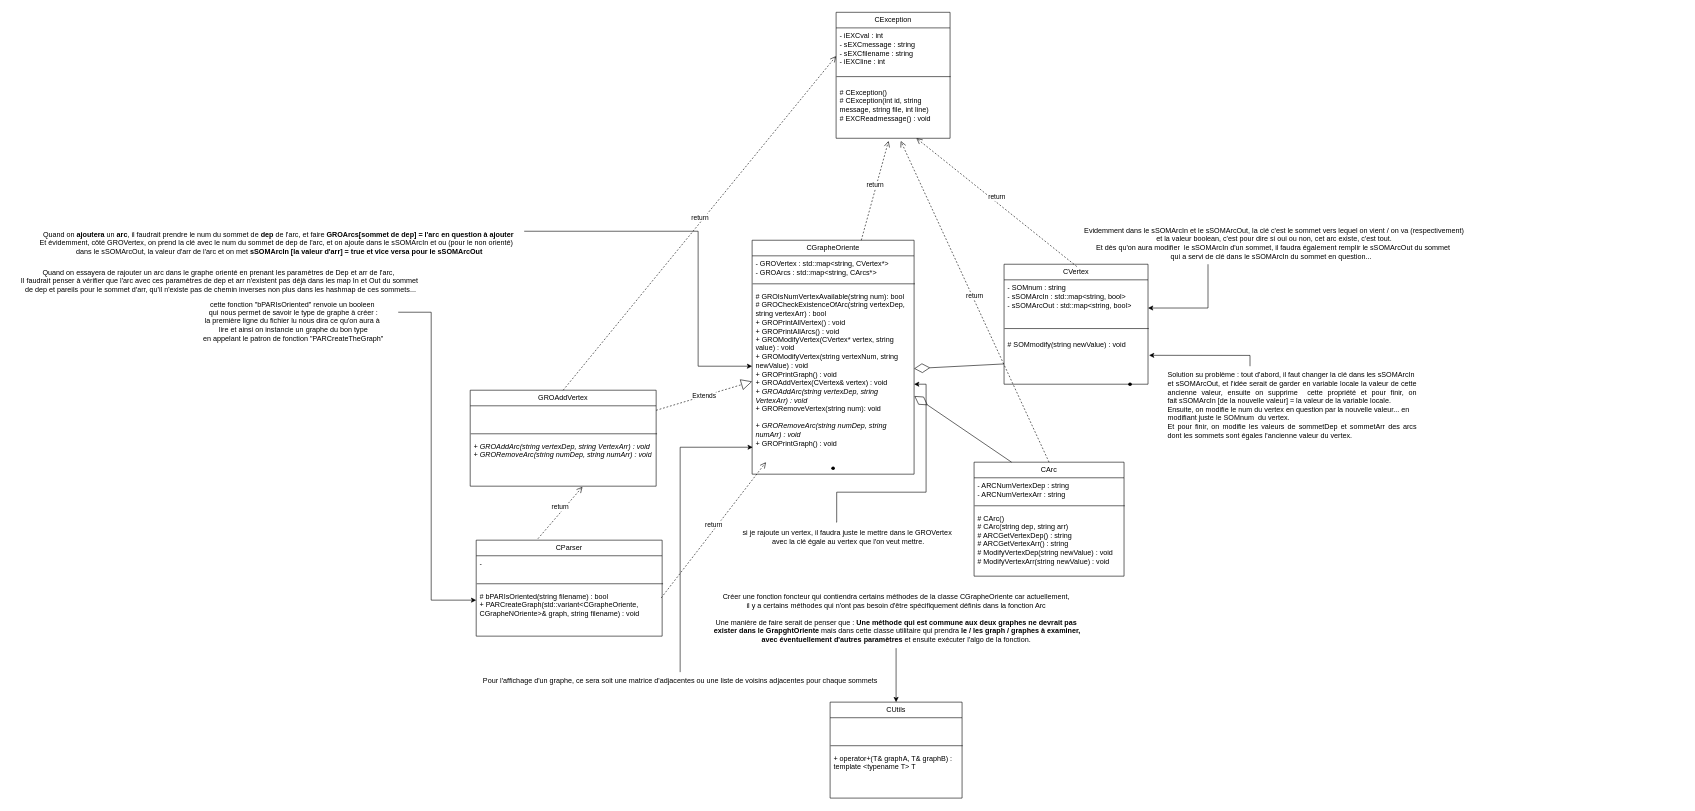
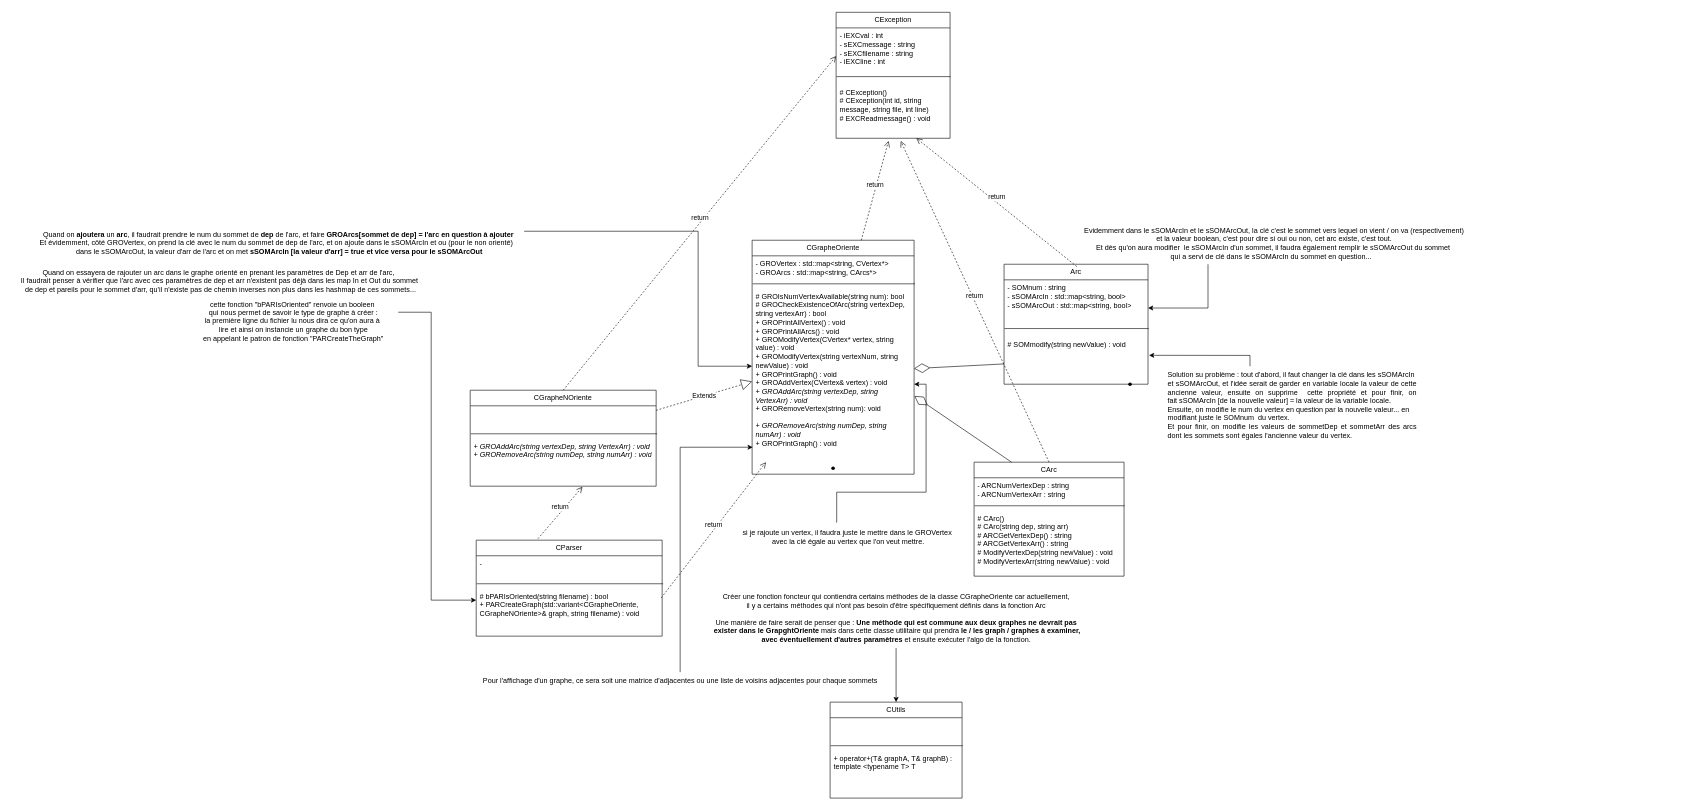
node "CVertex": label "CVertex" -> "Arc"
node "GROAddVertex": label "GROAddVertex" -> "CGrapheNOriente"
